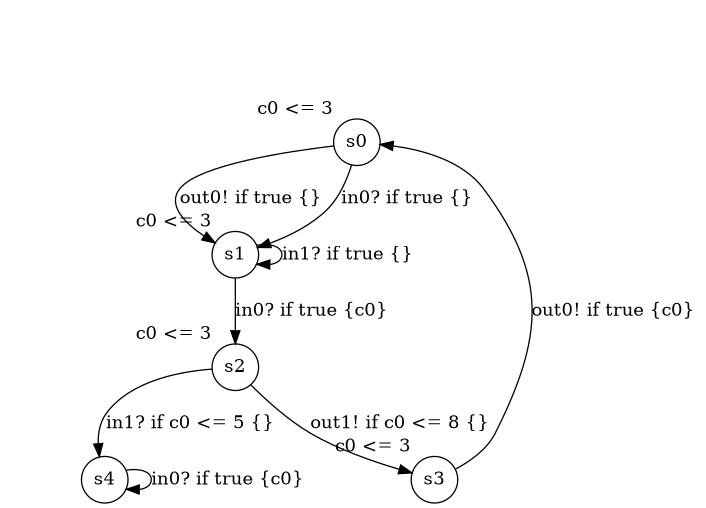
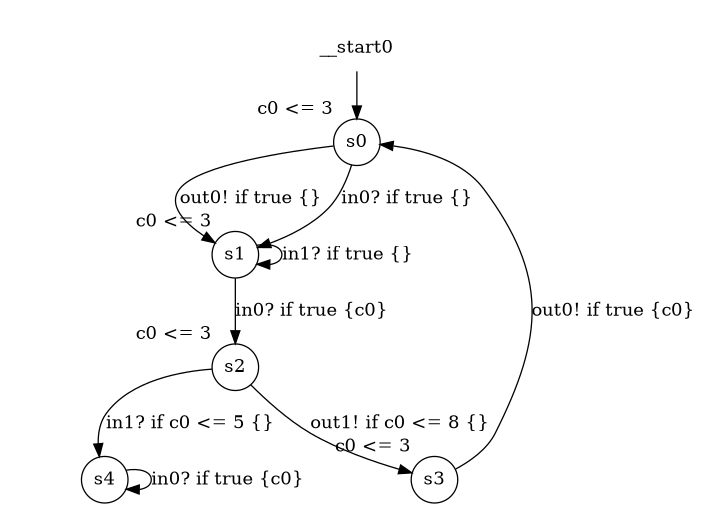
node "__start0": added
